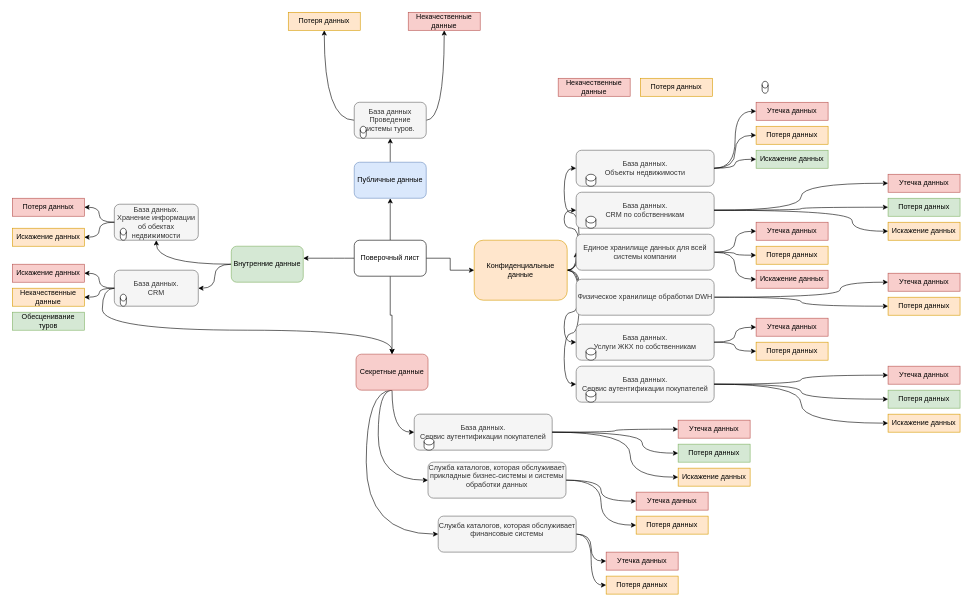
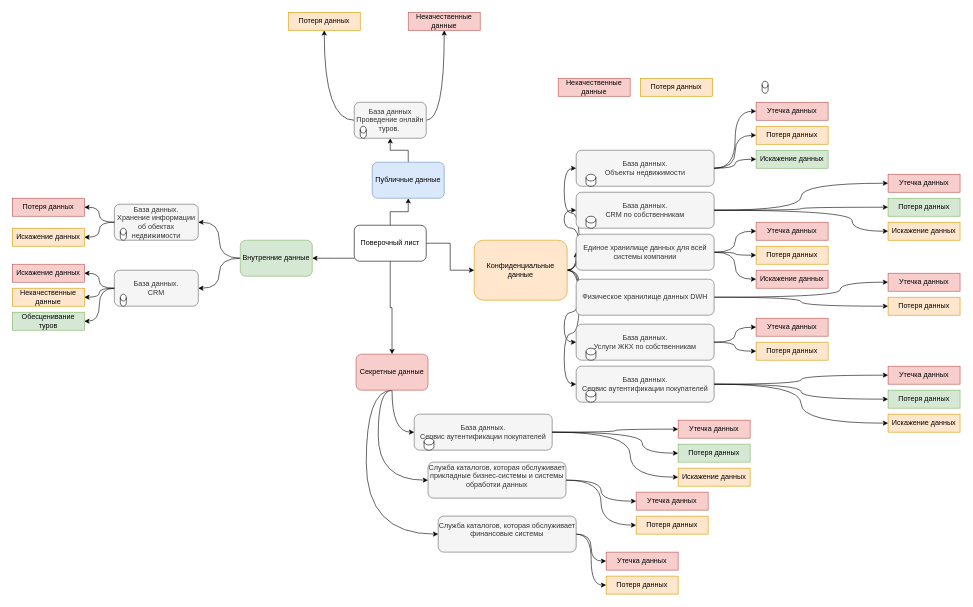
node "База данных Проведение системы туров.": label "База данных Проведение системы туров." -> "База данных Проведение онлайн туров."
node "Публичные данные": moved (390, 180) -> (408, 180)
node "Поверочный лист": moved (390, 258) -> (390, 243)
node "Внутренние данные": moved (267, 264) -> (276, 258)
node "Физическое хранилище обработки DWH": label "Физическое хранилище обработки DWH" -> "Физическое хранилище данных DWH"
edge "База данных. CRM" -> "Секретные данные": now "База данных. CRM" -> "Обесценивание туров"
